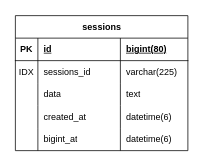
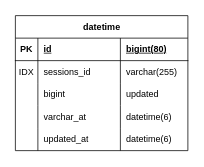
node "sessions": label "sessions" -> "datetime"
node "varchar(225)": label "varchar(225)" -> "varchar(255)"
node "data": label "data" -> "bigint"
node "text": label "text" -> "updated"
node "created_at": label "created_at" -> "varchar_at"
node "bigint_at": label "bigint_at" -> "updated_at"
